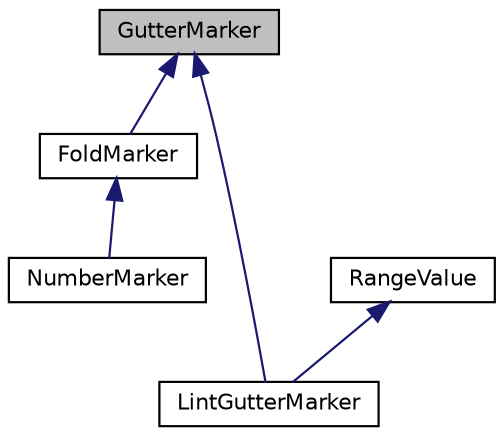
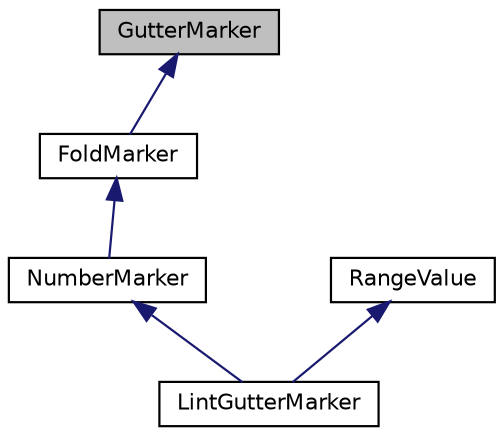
edge "LintGutterMarker" -> "GutterMarker": now "LintGutterMarker" -> "NumberMarker"
